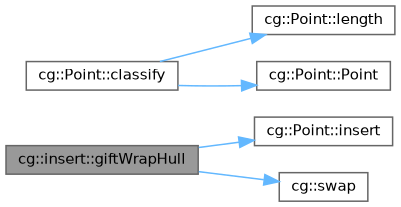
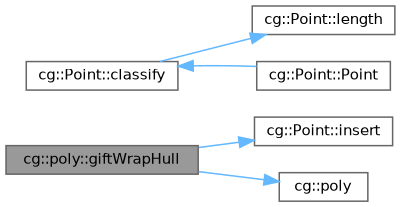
edge "cg::Point::classify" -> "cg::Point::Point": reversed
node "cg::insert::giftWrapHull": label "cg::insert::giftWrapHull" -> "cg::poly::giftWrapHull"
node "cg::swap": label "cg::swap" -> "cg::poly"
